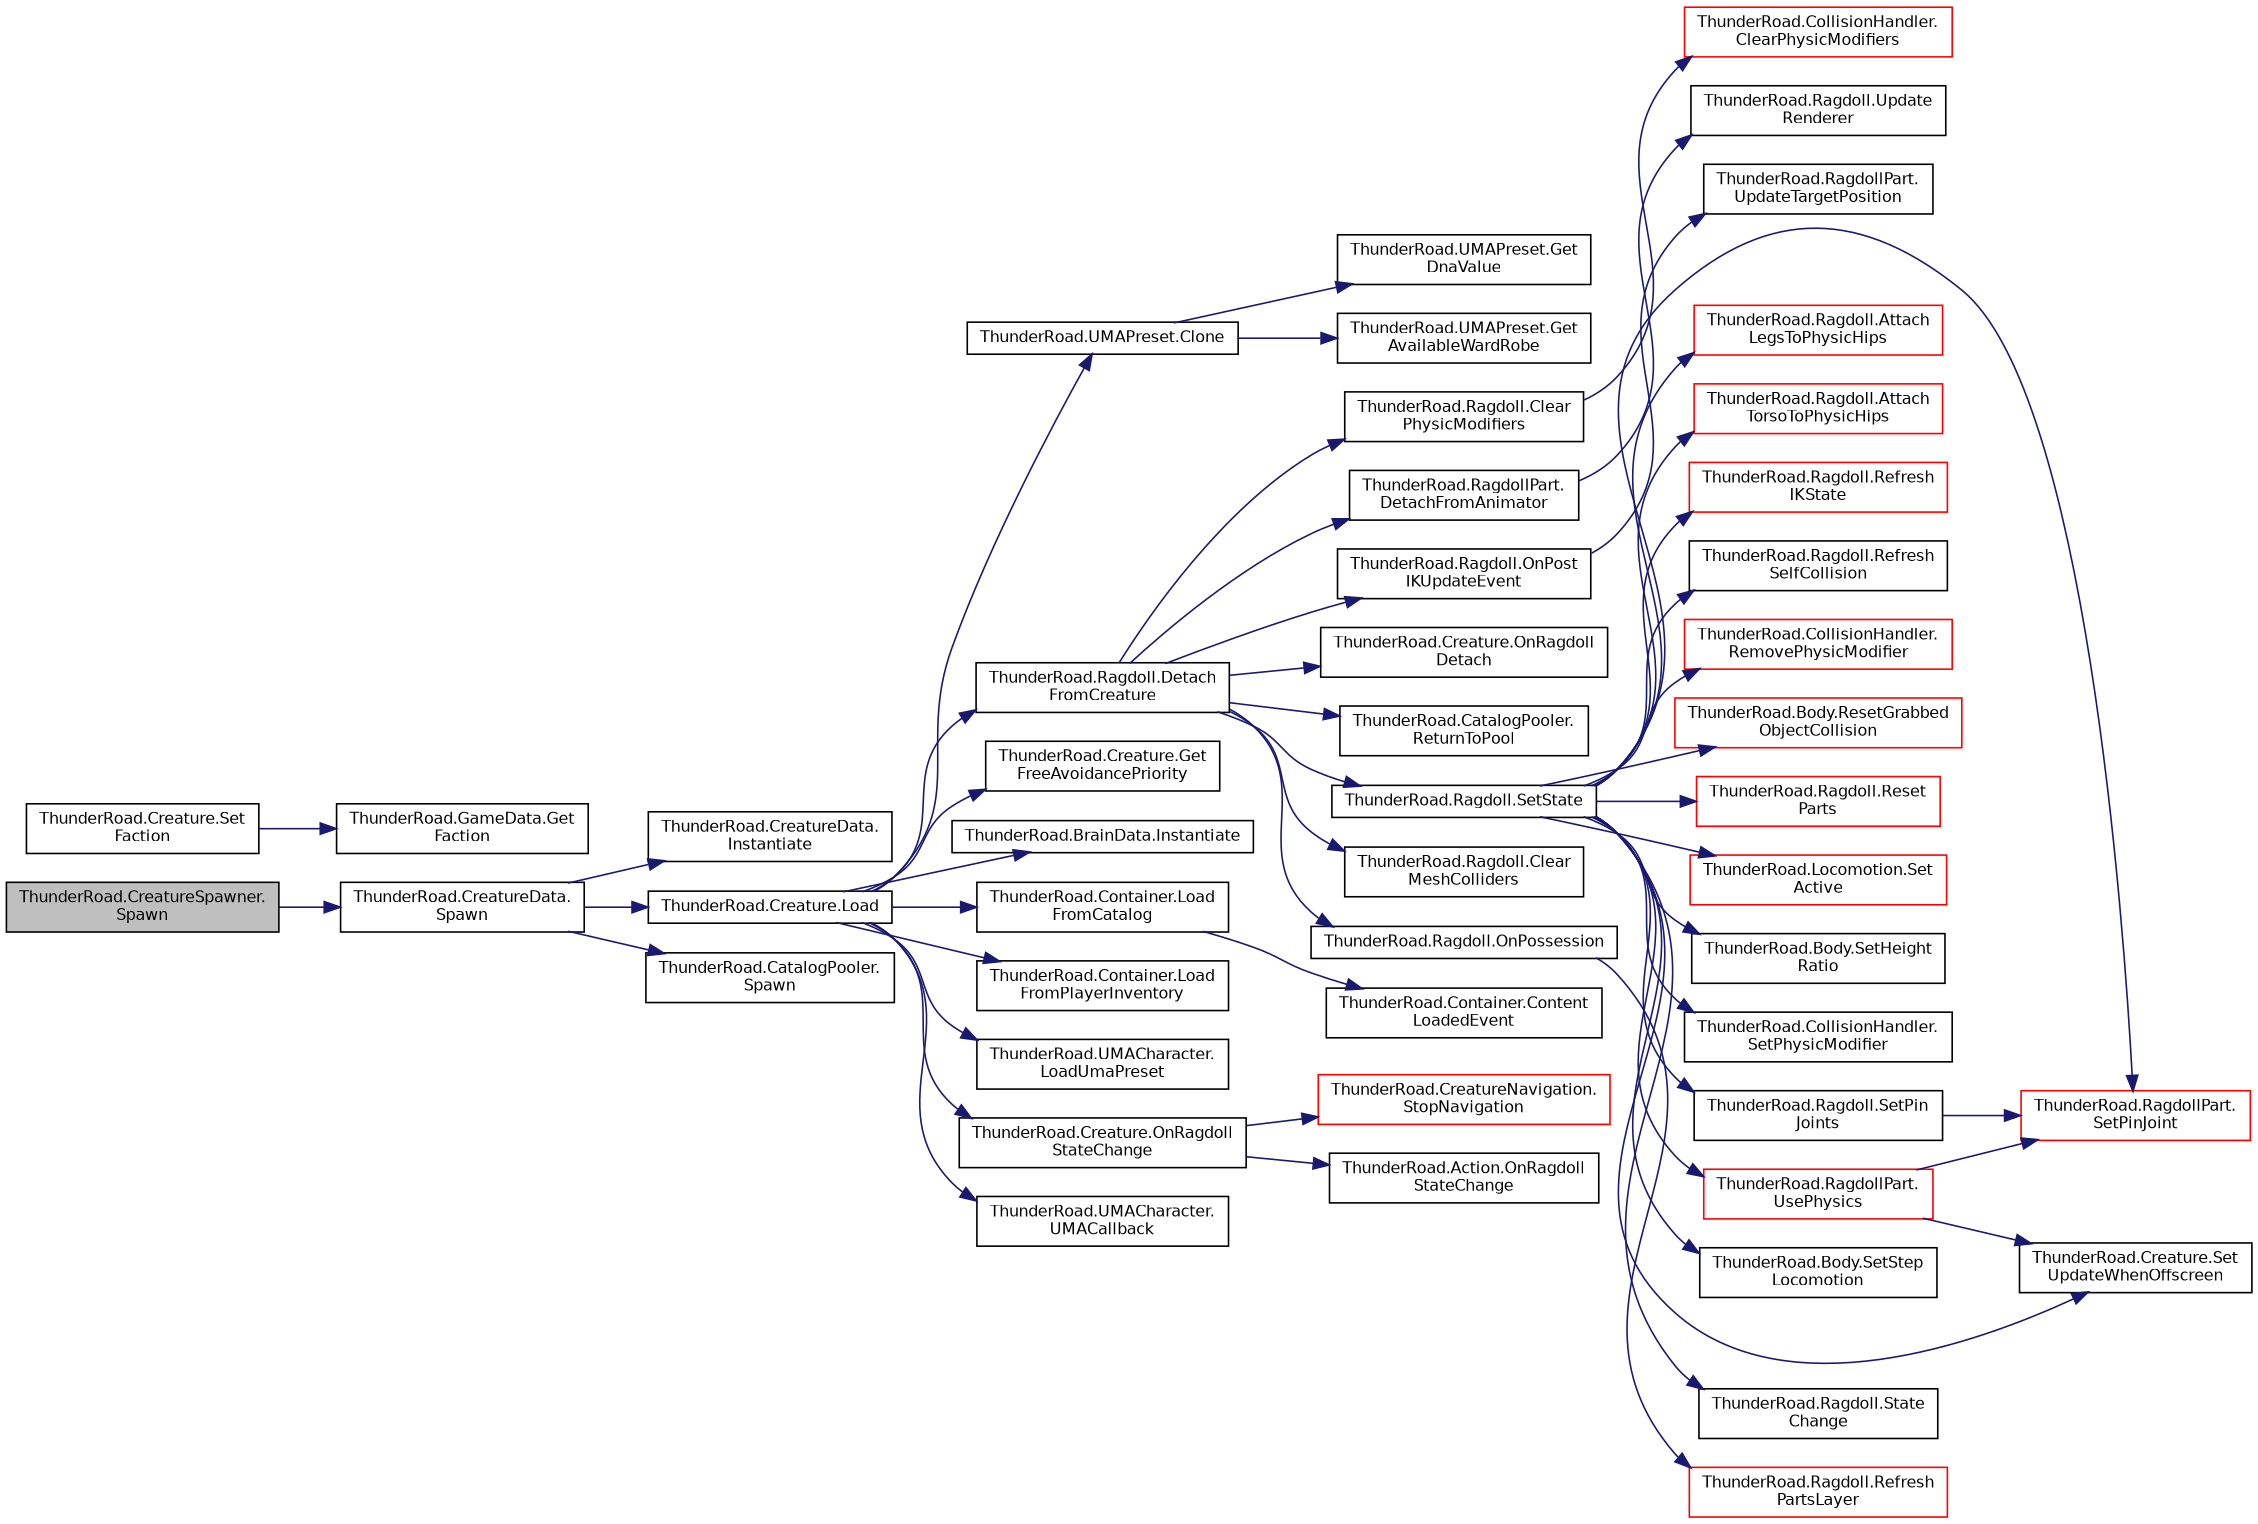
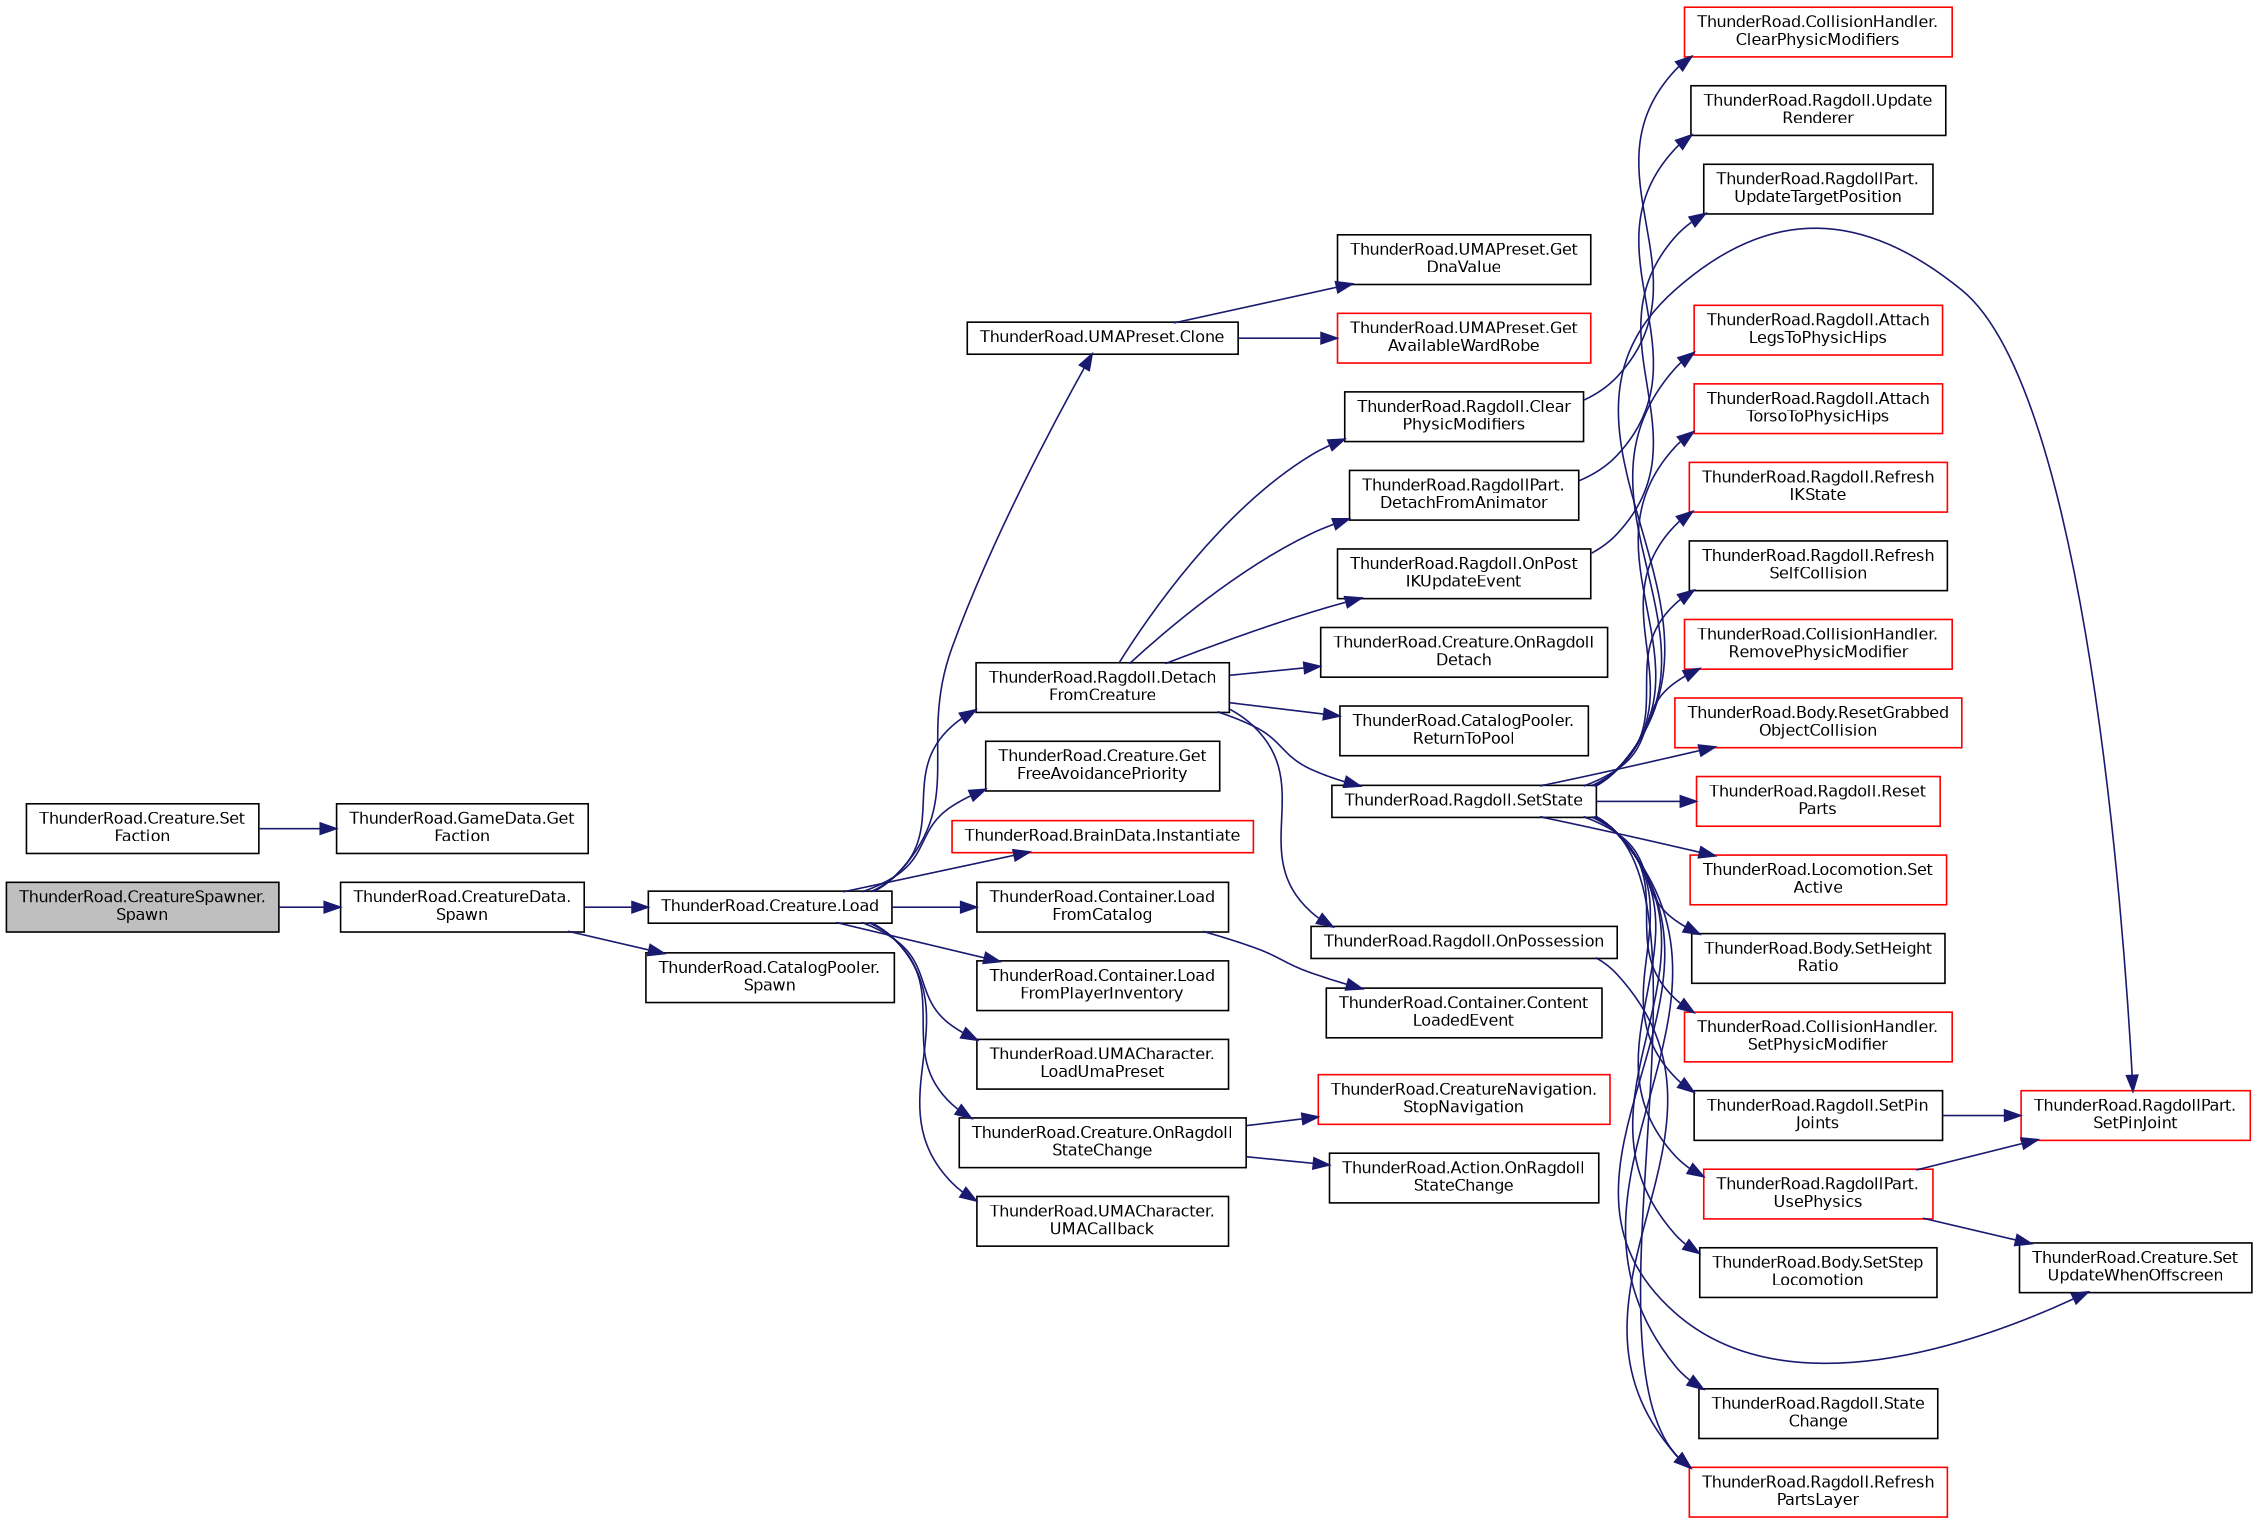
node "ThunderRoad.UMAPreset.Get AvailableWardRobe": color black -> red
node "ThunderRoad.CreatureData. Instantiate": removed
node "ThunderRoad.BrainData.Instantiate": color black -> red
node "ThunderRoad.Ragdoll.Clear MeshColliders": removed
node "ThunderRoad.CollisionHandler. SetPhysicModifier": color black -> red
edge "ThunderRoad.Ragdoll.SetState" -> "ThunderRoad.Ragdoll.Refresh PartsLayer": added
